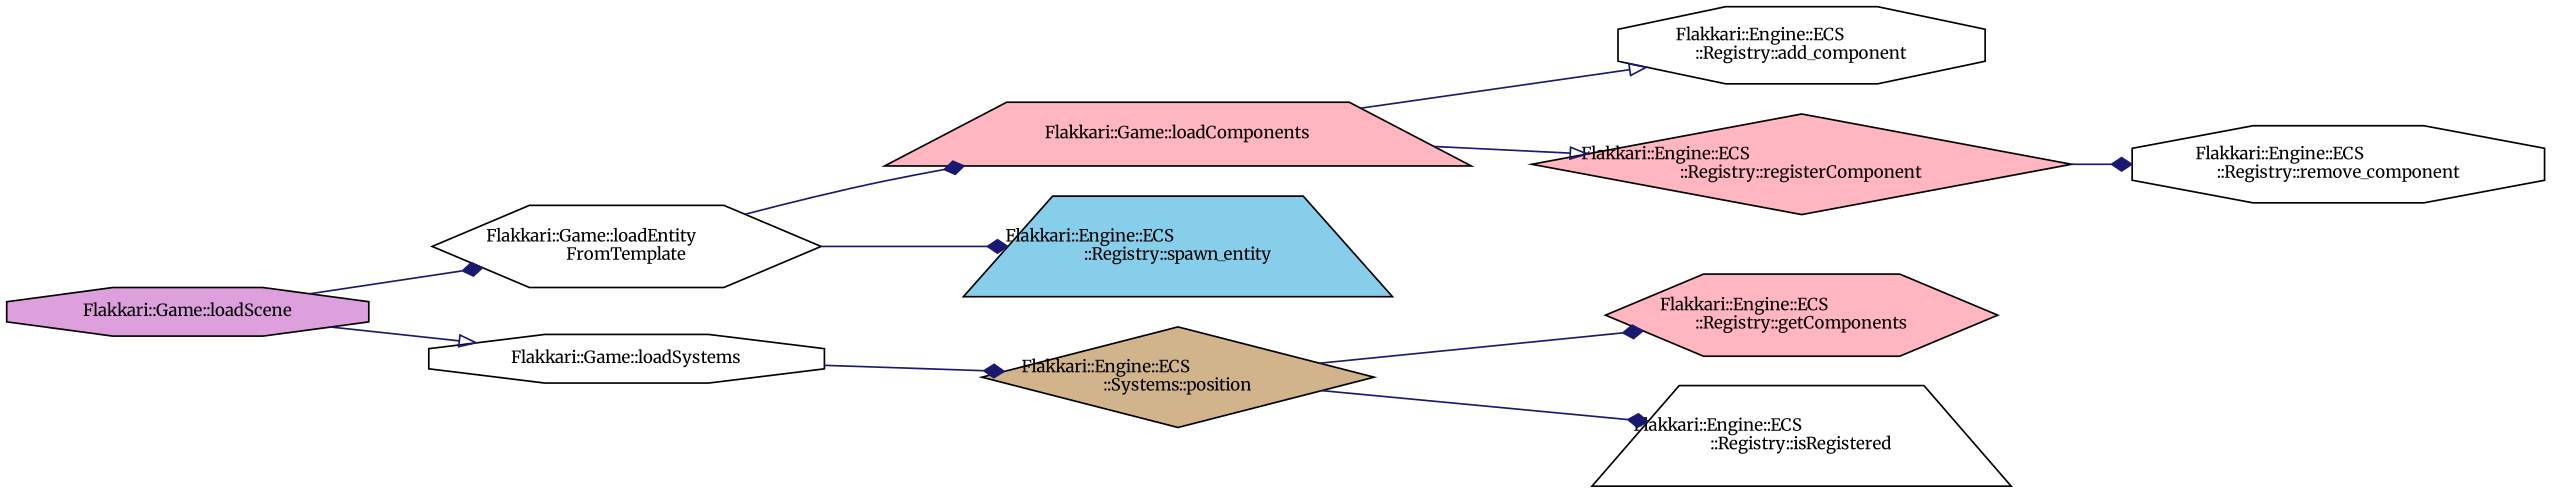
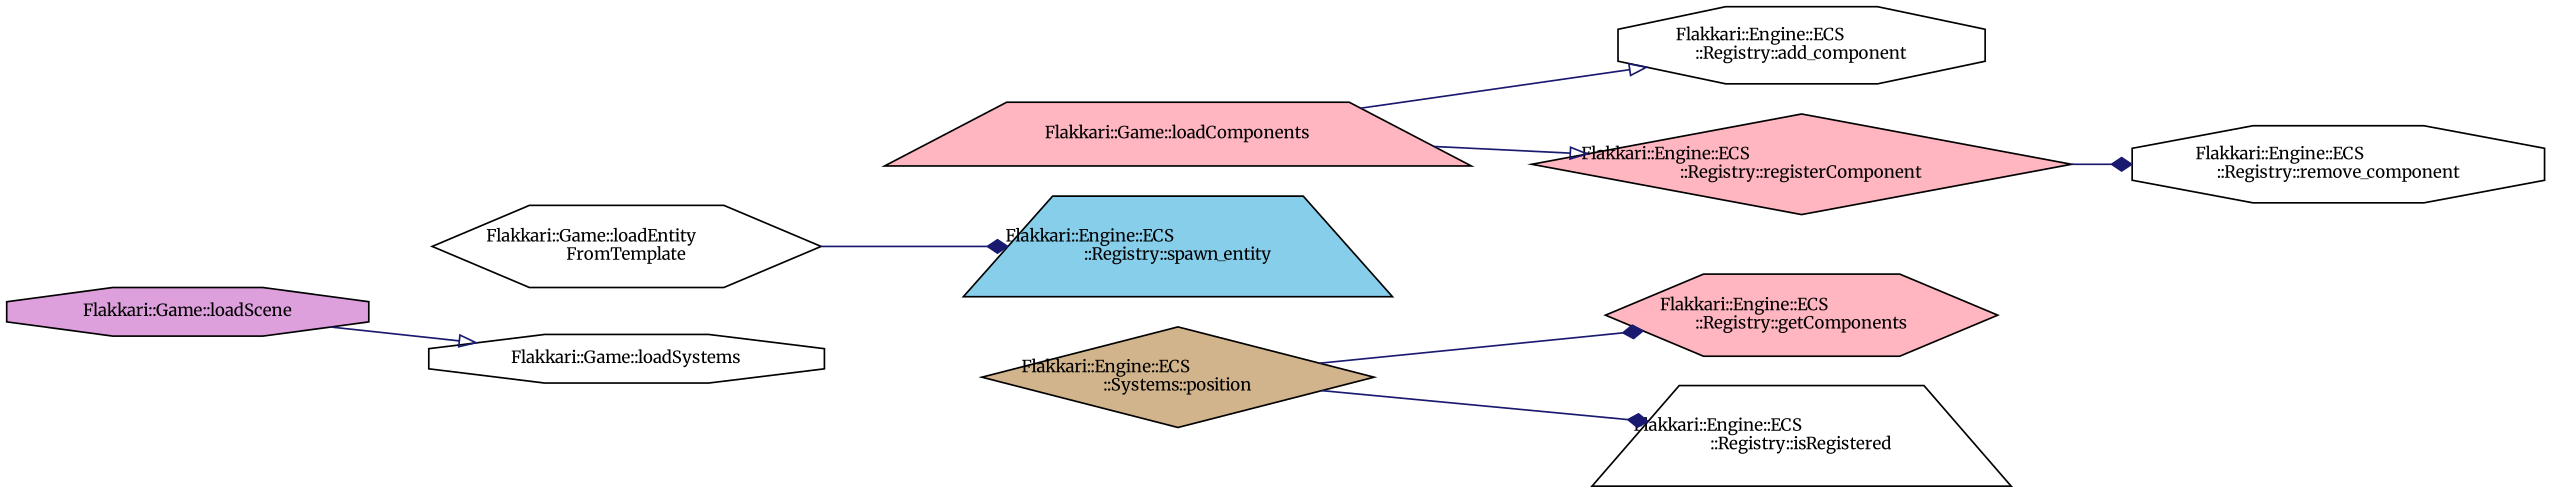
edge "Flakkari::Game::loadEntity FromTemplate" -> "Flakkari::Game::loadComponents": removed
edge "Flakkari::Game::loadScene" -> "Flakkari::Game::loadEntity FromTemplate": removed
edge "Flakkari::Game::loadSystems" -> "Flakkari::Engine::ECS ::Systems::position": removed
